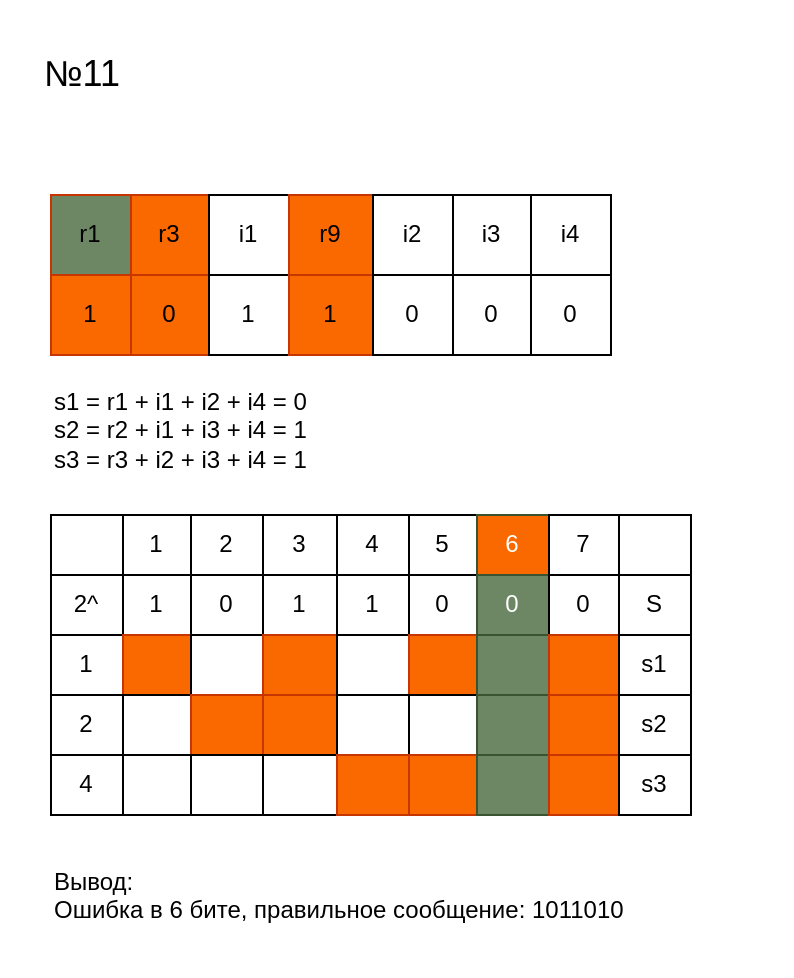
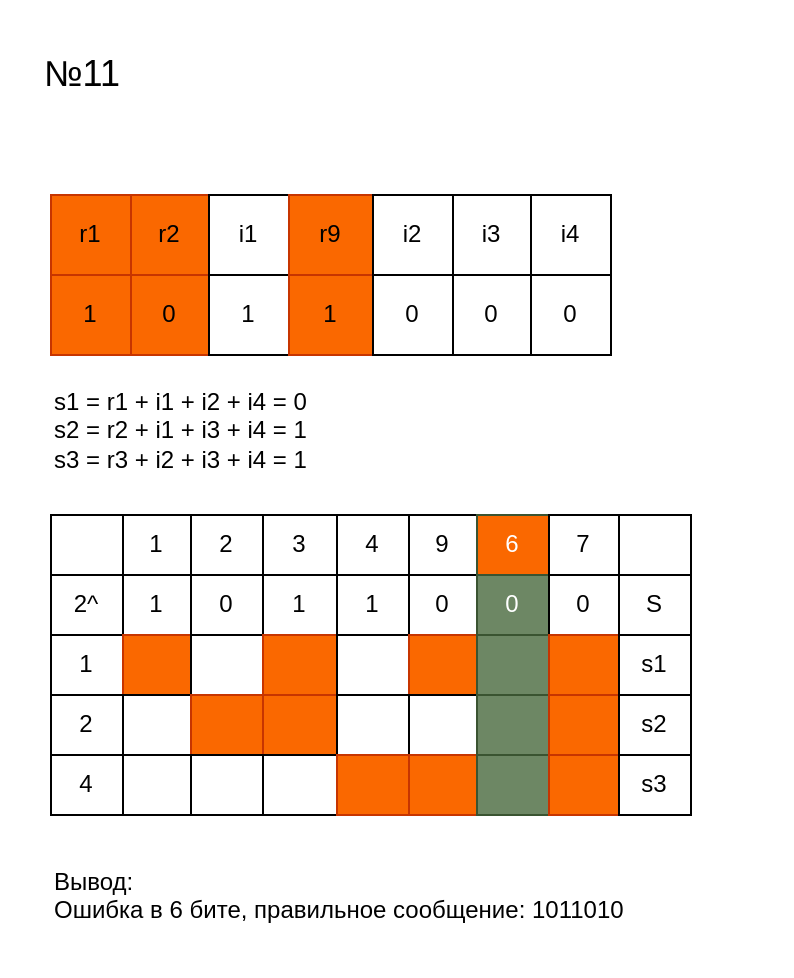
node "r1": fillcolor #6d8764 -> #fa6800
node "r3": label "r3" -> "r2"
node "5": label "5" -> "9"
